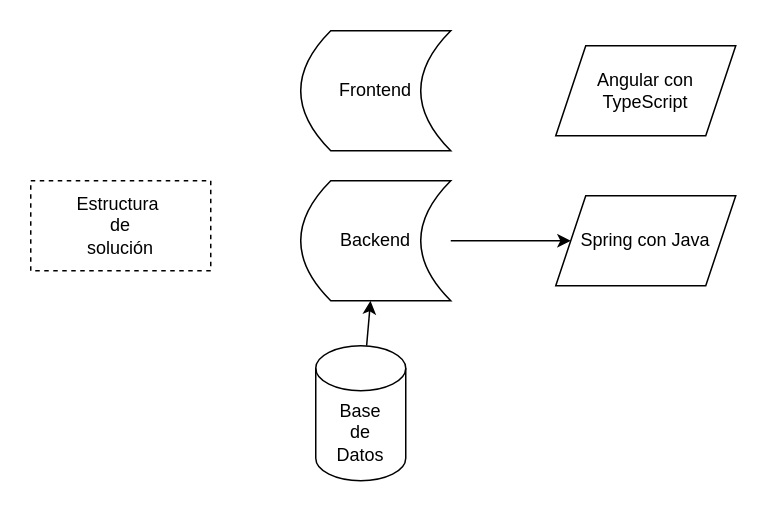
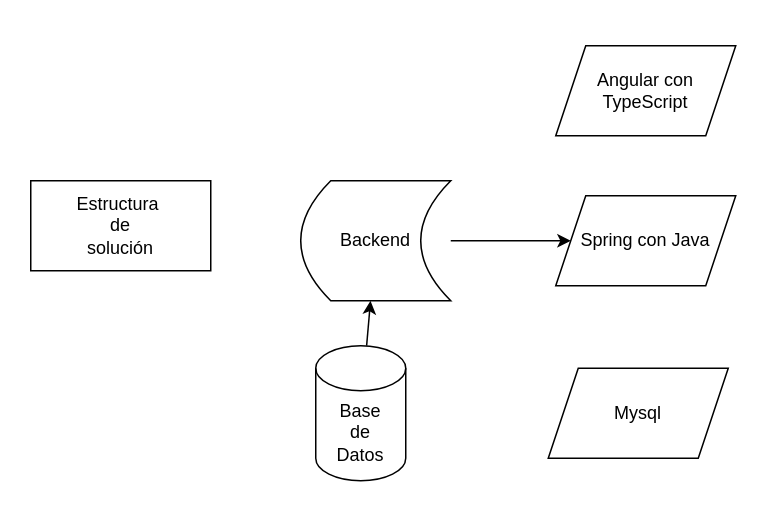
node "Frontend": removed
node "Estructura de solución": style dashed -> solid
node "Mysql": added
